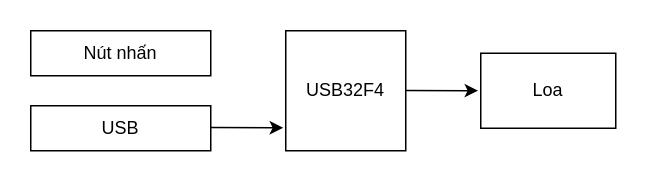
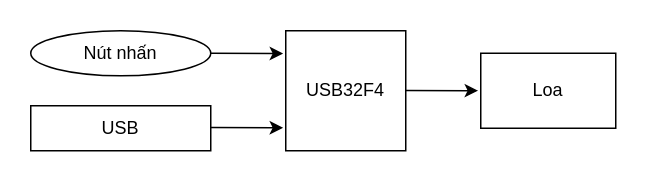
node "Nút nhấn": shape rectangle -> ellipse
edge "Nút nhấn" -> "USB32F4": added
